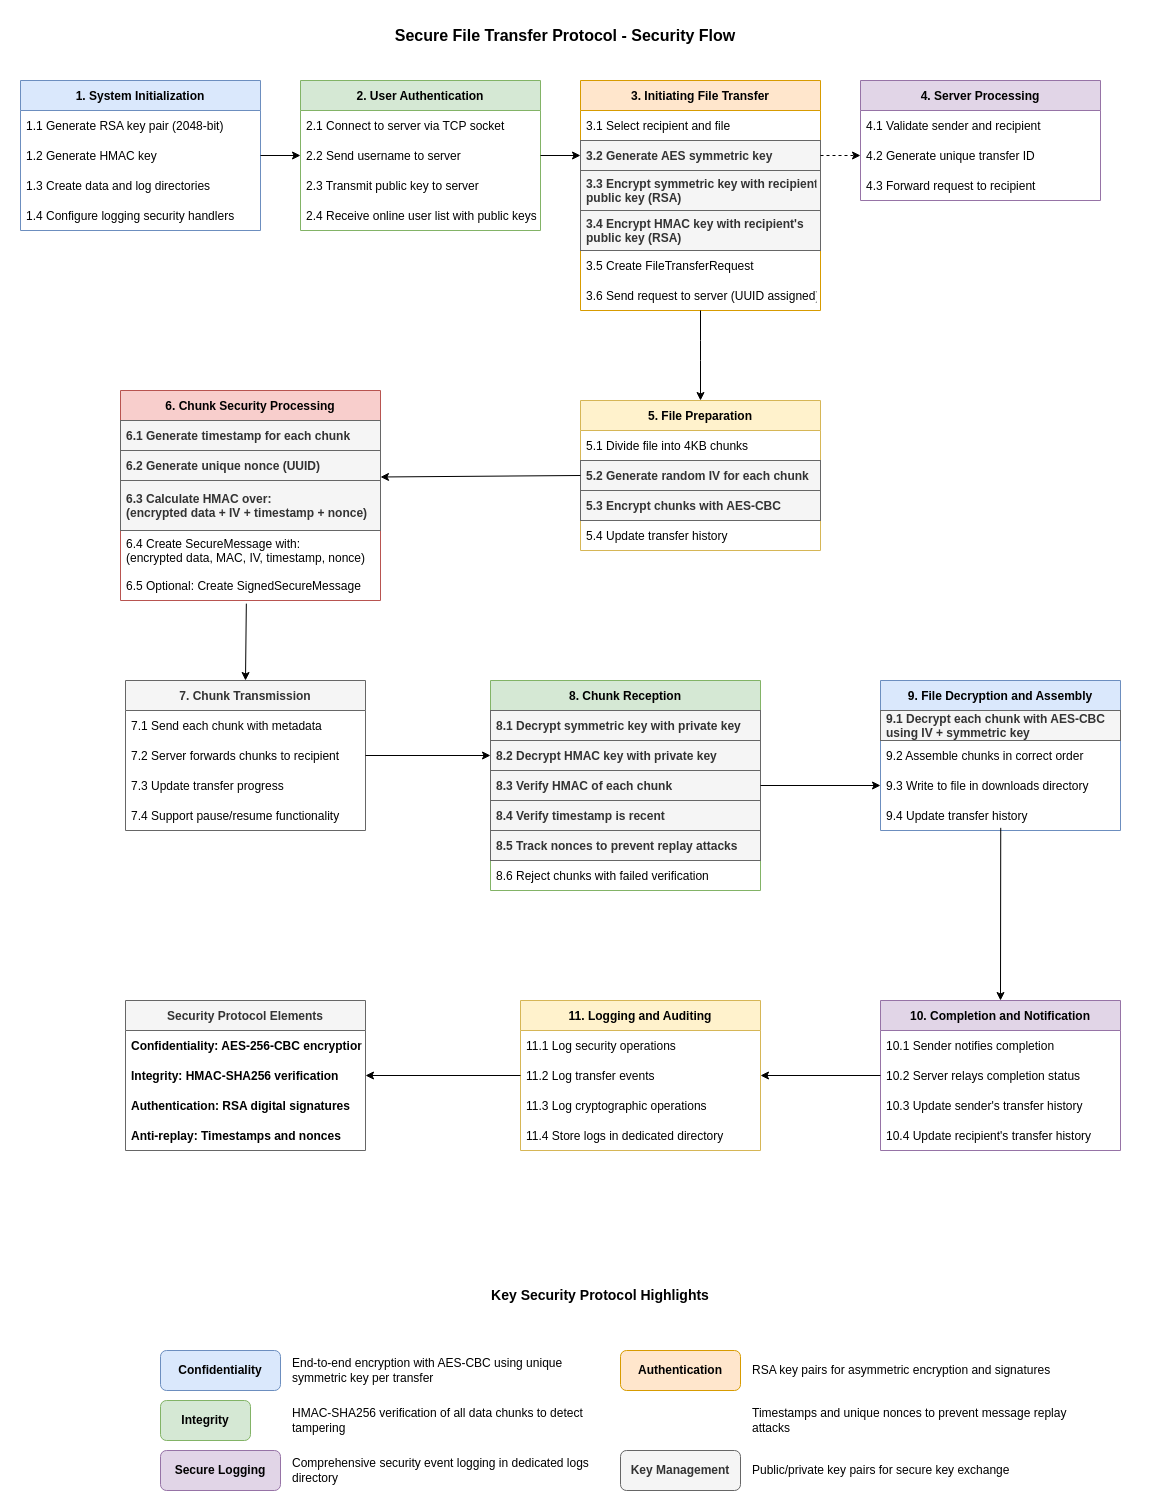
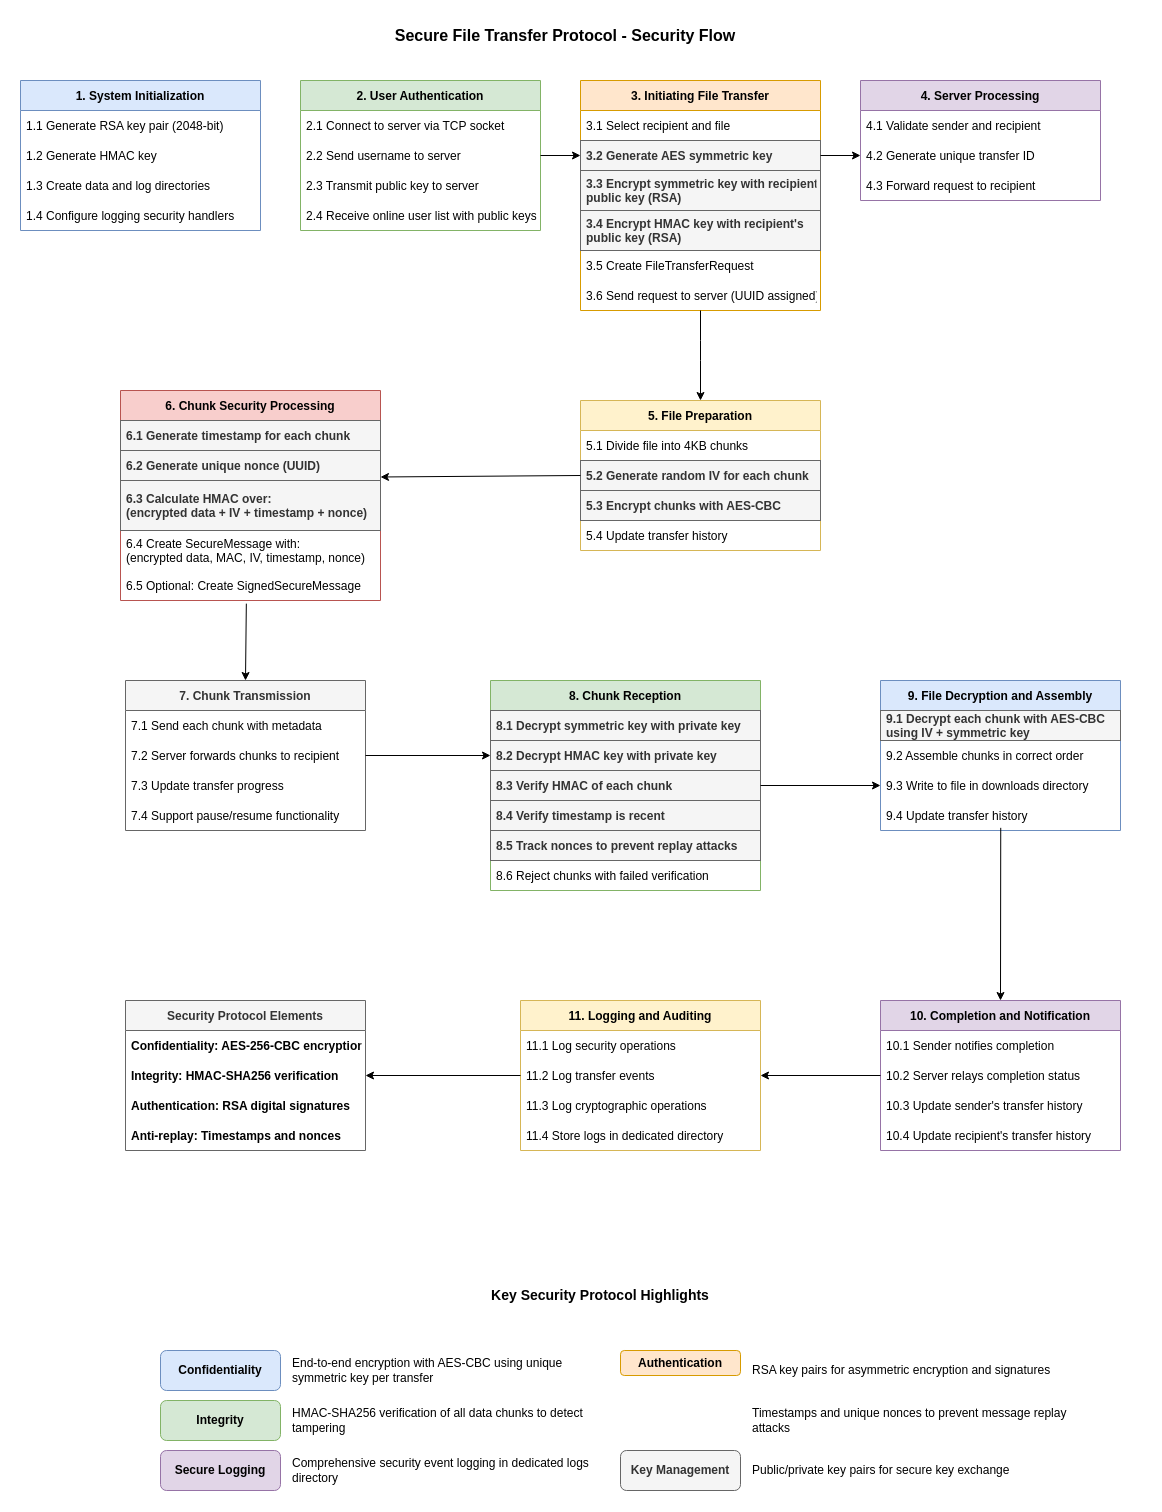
edge "1.2 Generate HMAC key" -> "2.2 Send username to server": removed
edge "3.2 Generate AES symmetric key" -> "4.2 Generate unique transfer ID": style dashed -> solid
node "Authentication": size 120x40 -> 120x25
node "Integrity": size 90x40 -> 120x40
